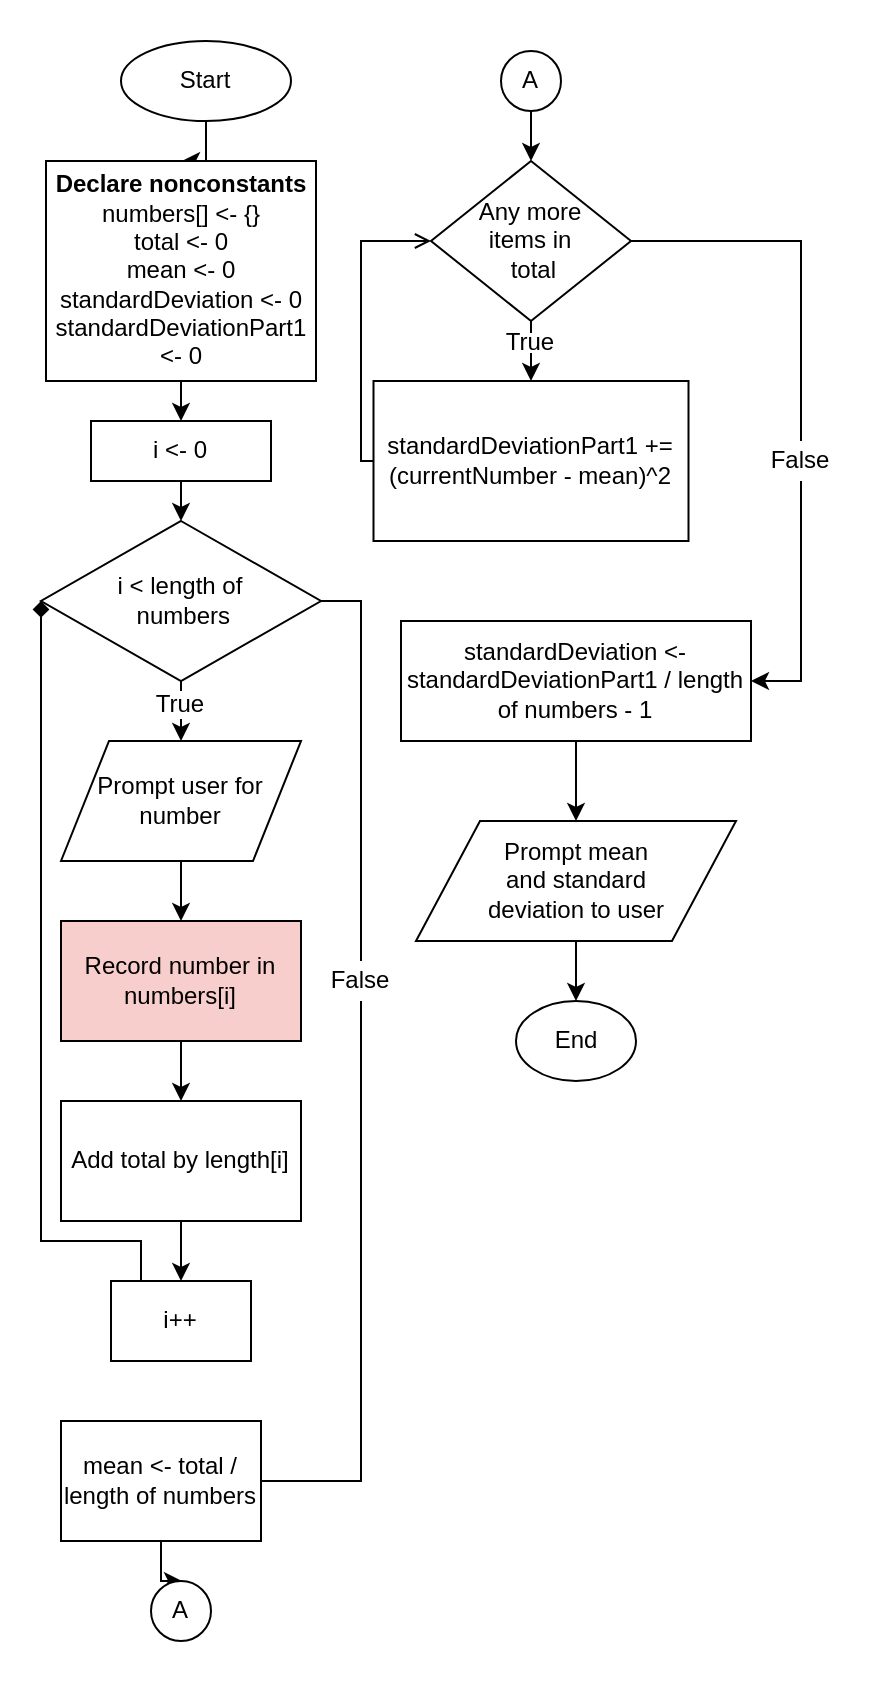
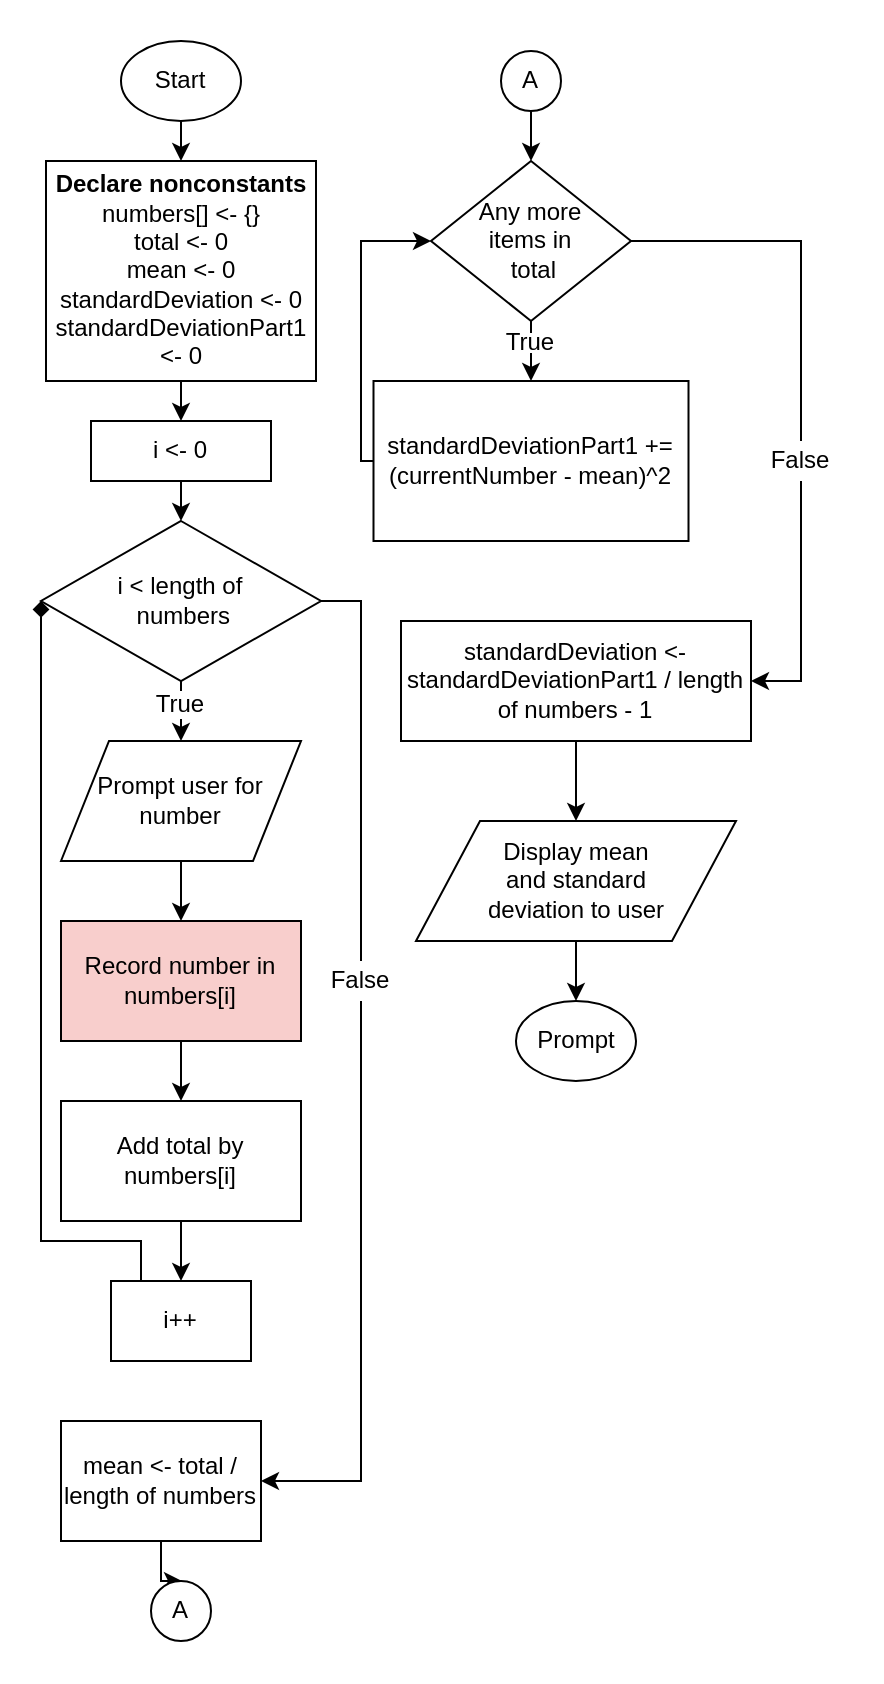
node "Start": size 170x80 -> 120x80
edge "standardDeviationPart1 += (currentNumber - mean)^2" -> "Any more items in total": arrowhead open -> classic
node "Prompt mean and standard deviation to user": label "Prompt mean and standard deviation to user" -> "Display mean and standard deviation to user"
node "End": label "End" -> "Prompt"
node "Add total by length[i]": label "Add total by length[i]" -> "Add total by numbers[i]"
edge "i < length of numbers" -- "mean <- total / length of numbers": arrowhead none -> classic
